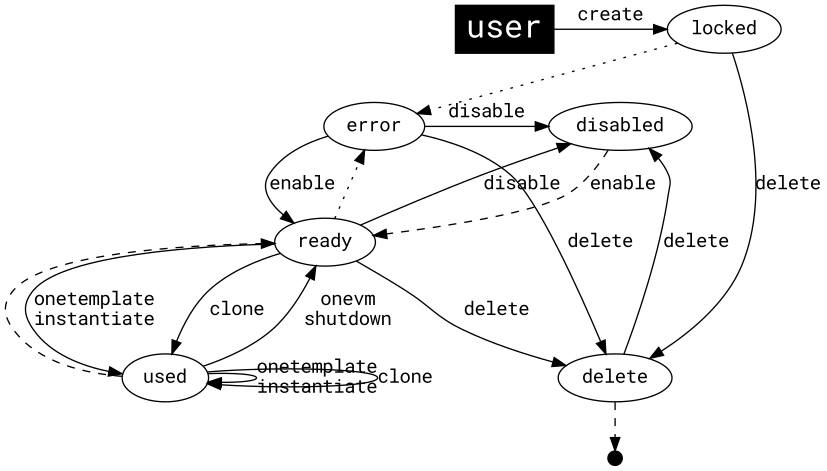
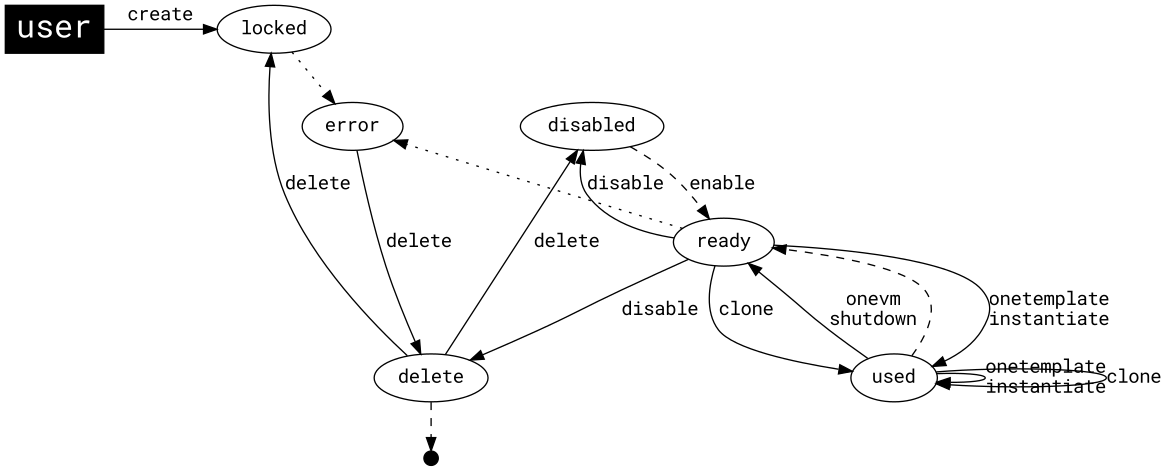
edge "error" -> "disabled": removed, label "disable"
edge "error" -> "ready": removed, label "enable"
edge "locked" -> "delete": reversed
edge "ready" -> "delete": label "delete" -> "disable"
